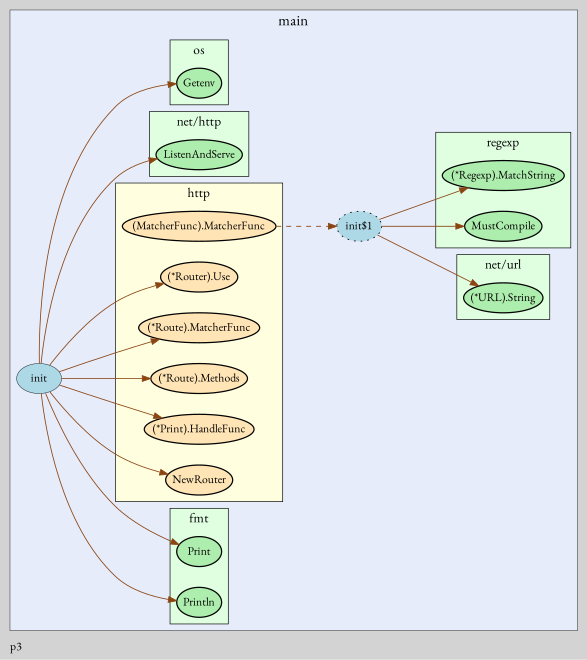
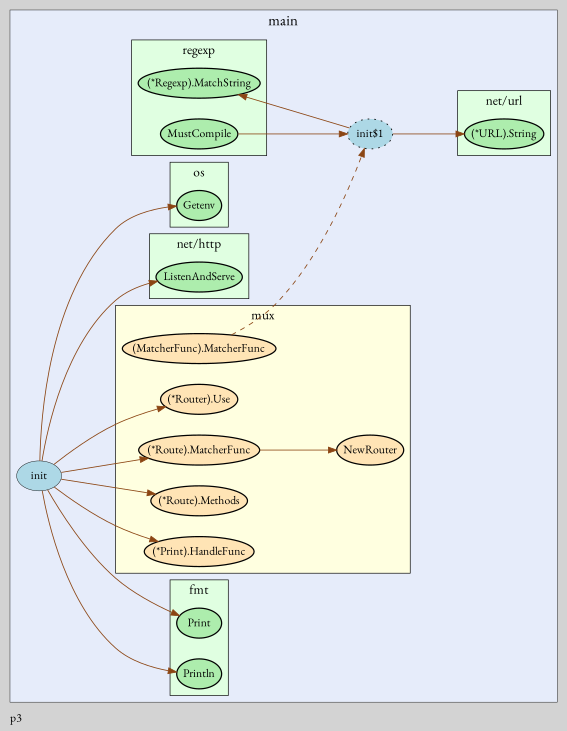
cluster "http": label "http" -> "mux"
edge "init$1" -> "MustCompile": reversed
edge "init" -> "NewRouter": now "(*Route).MatcherFunc" -> "NewRouter"
